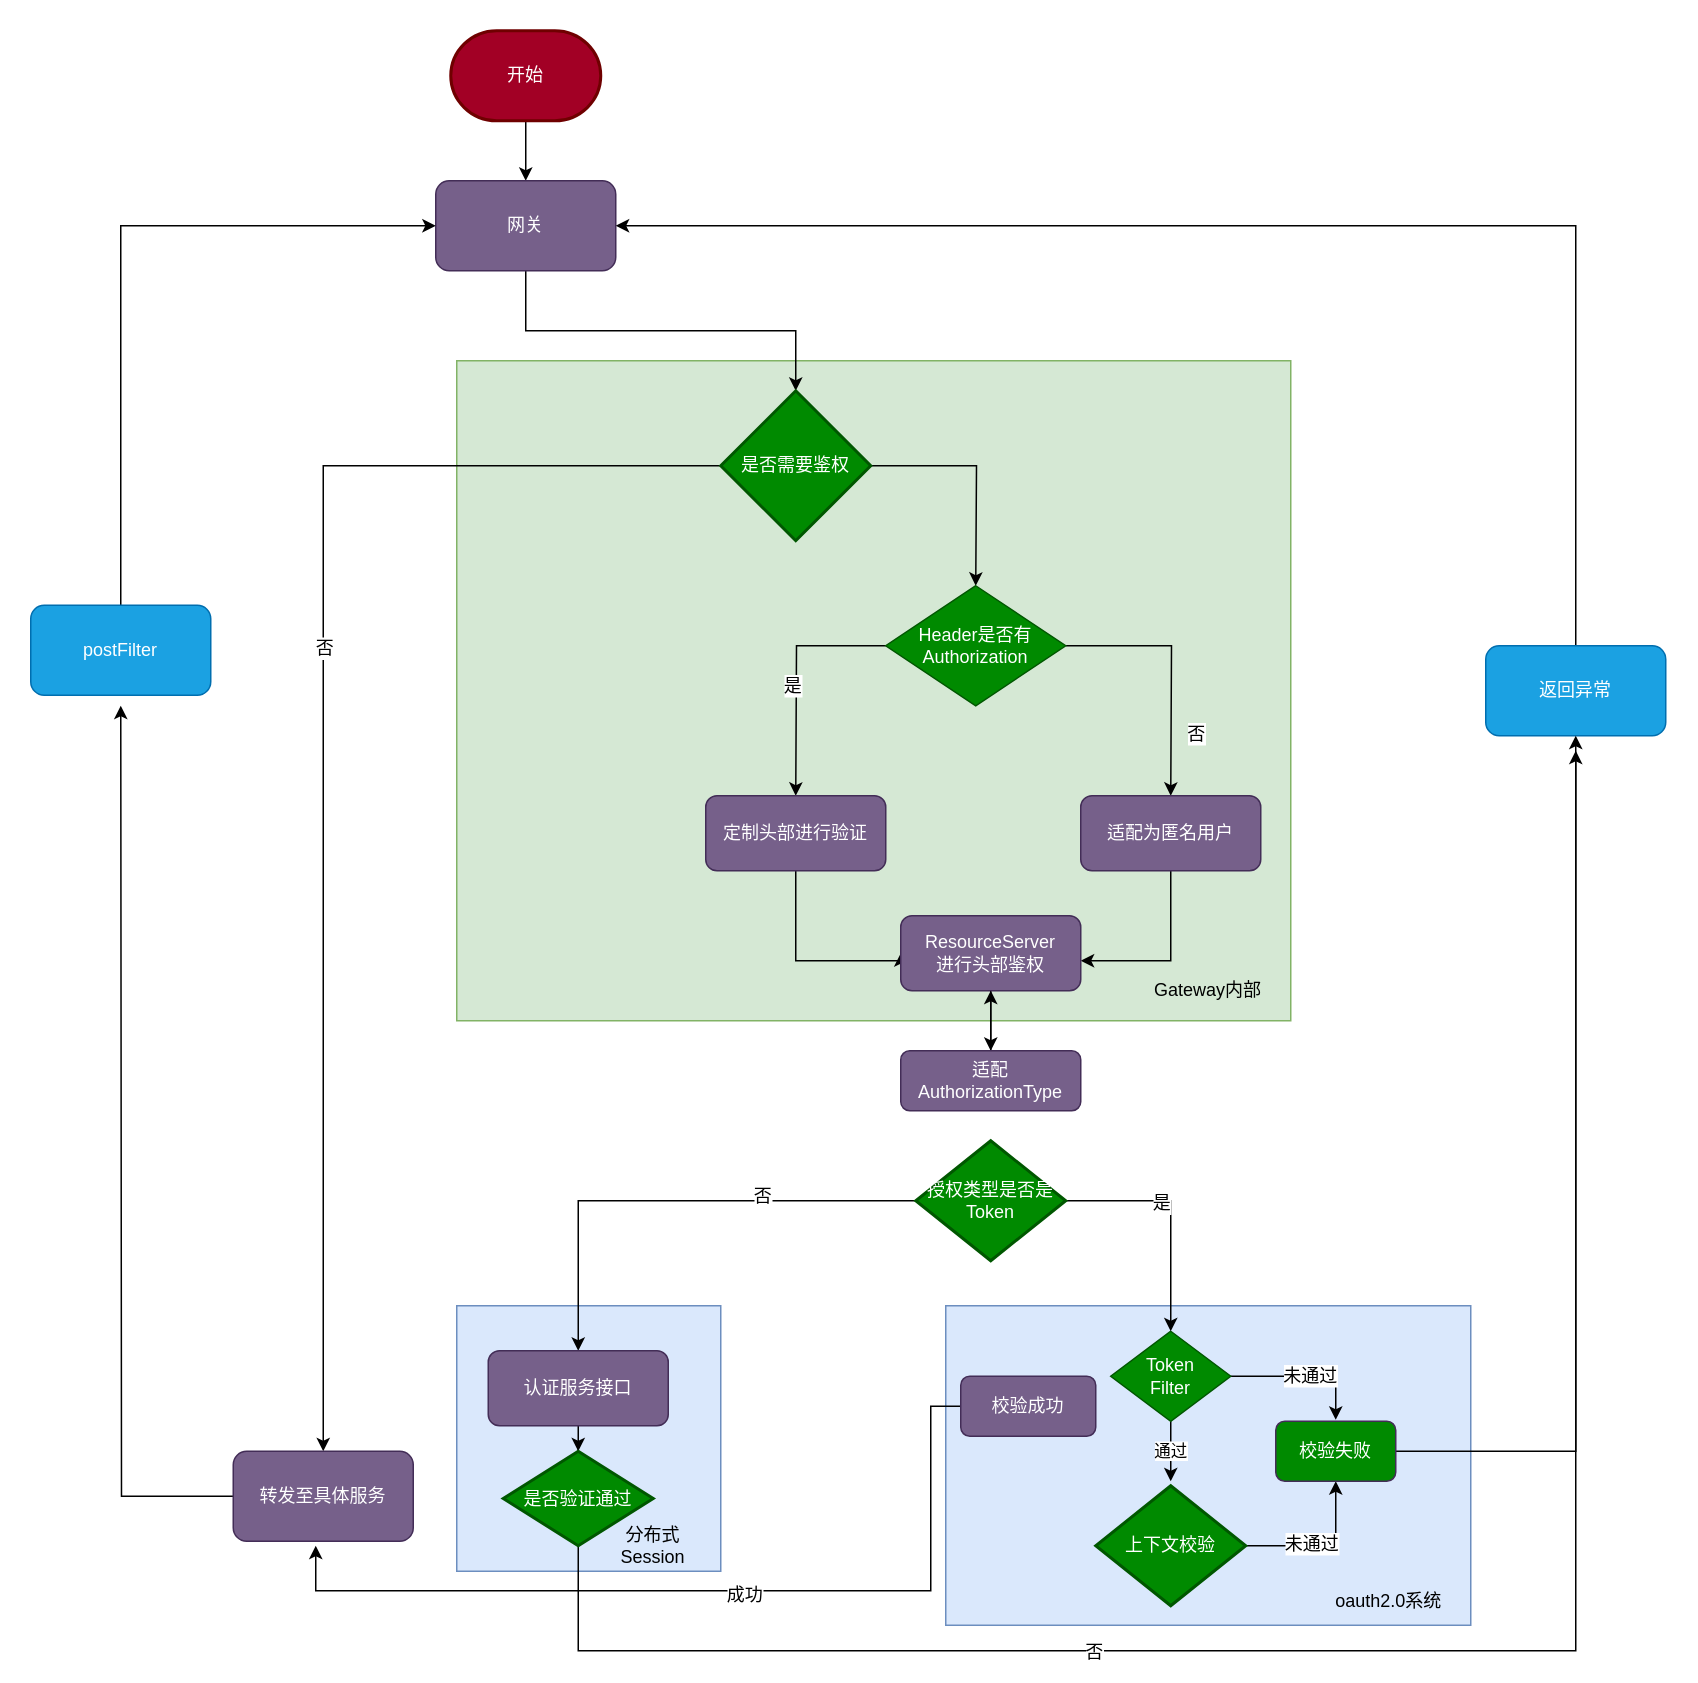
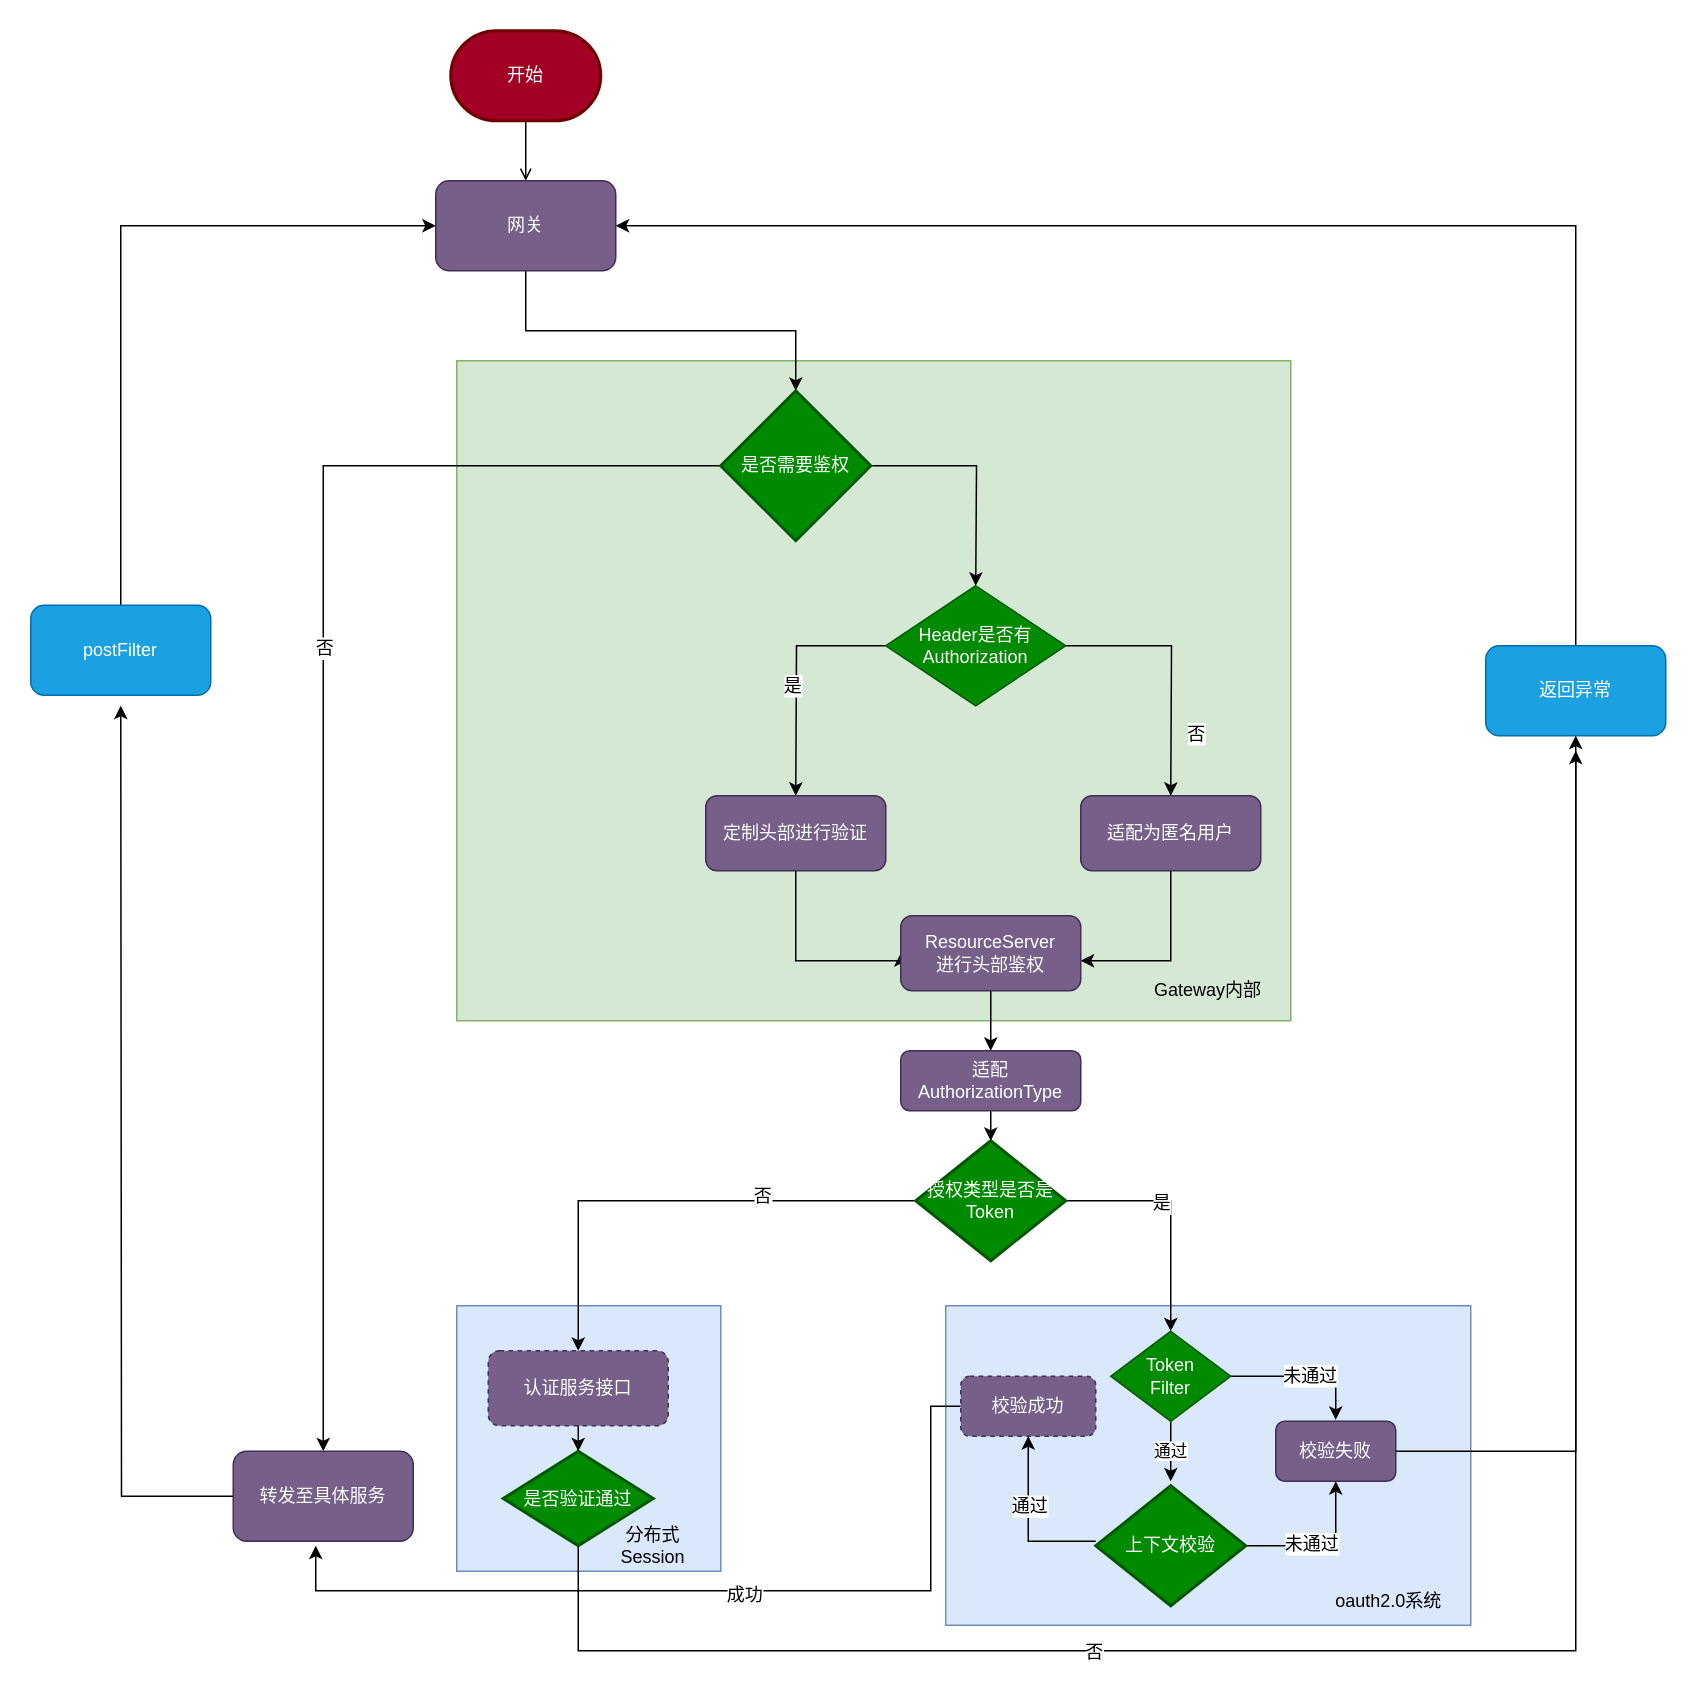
edge "开始" -> "网关": arrowhead classic -> open
edge "适配AuthorizationType" -> "ResourceServer 进行头部鉴权": now "适配AuthorizationType" -> "授权类型是否是Token"
node "认证服务接口": style solid -> dashed
node "校验成功": style solid -> dashed
node "校验失败": fillcolor #008a00 -> #76608a
edge "上下文校验" -> "校验成功": added, label "通过"
